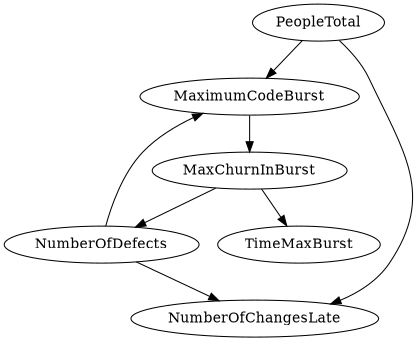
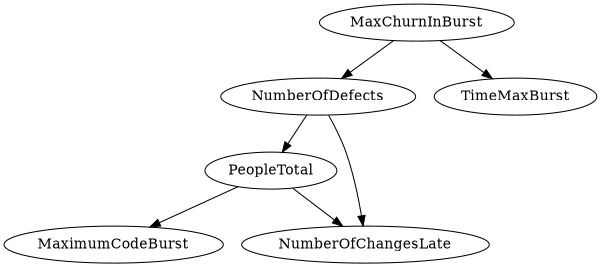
edge "MaximumCodeBurst" -> "MaxChurnInBurst": removed
edge "NumberOfDefects" -> "MaximumCodeBurst": now "NumberOfDefects" -> "PeopleTotal"
